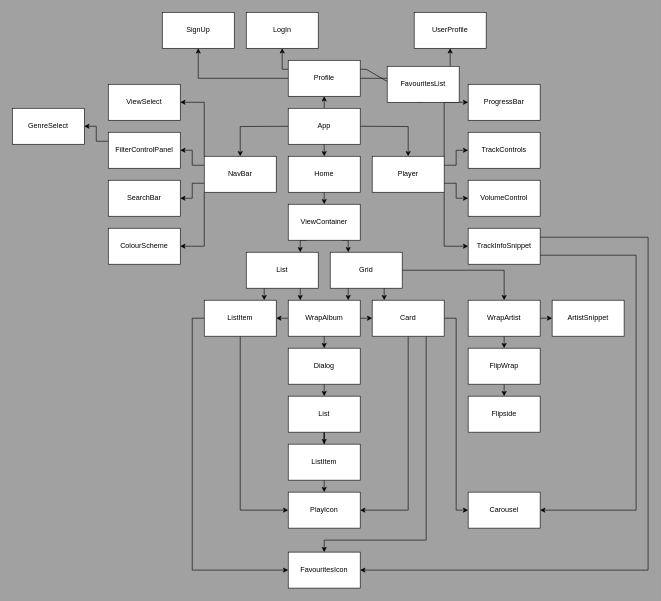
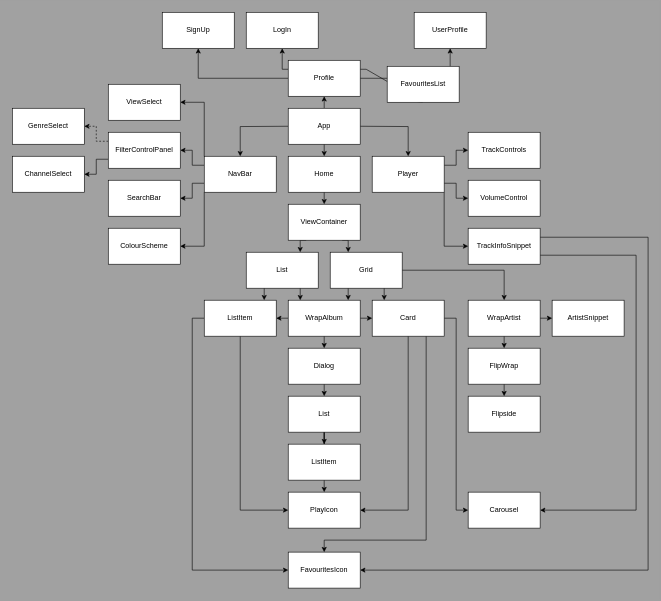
edge "Player" -> "ProgressBar": removed
node "ProgressBar": removed
edge "FilterControlPanel" -> "GenreSelect": style solid -> dashed
edge "FilterControlPanel" -> "ChannelSelect": added
node "ChannelSelect": added
